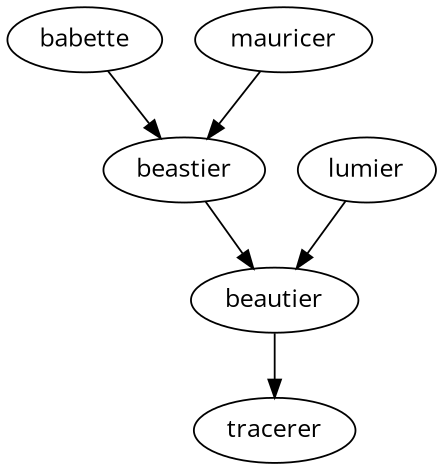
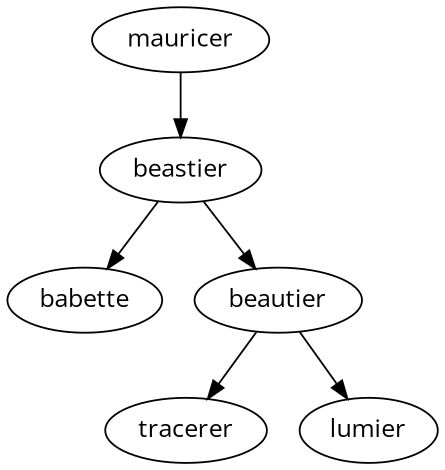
edge "babette" -> "beastier": reversed
edge "lumier" -> "beautier": reversed
